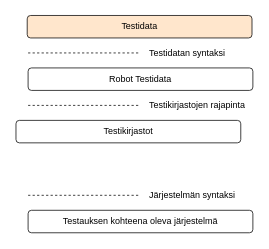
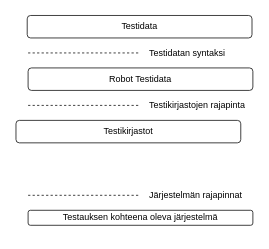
node "Testidata": fillcolor #ffe6cc -> #ffffff
node "Järjestelmän syntaksi": label "Järjestelmän syntaksi" -> "Järjestelmän rajapinnat"
node "Testauksen kohteena oleva järjestelmä": size 225x23 -> 225x15
